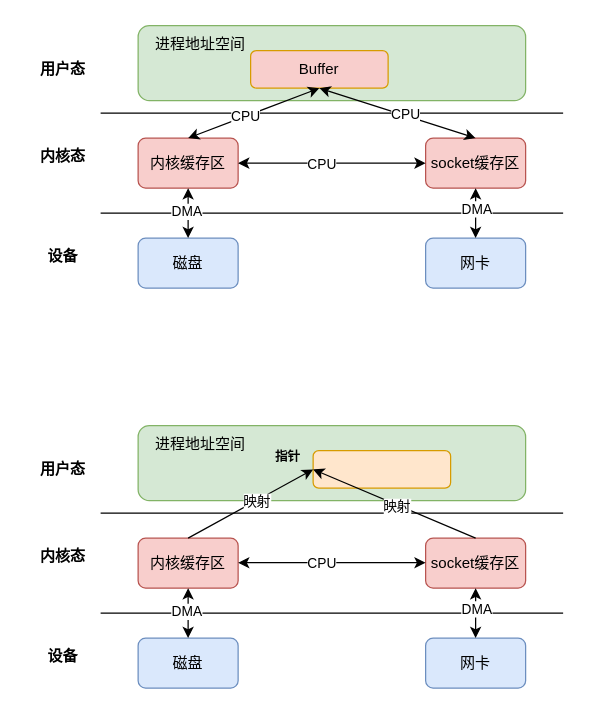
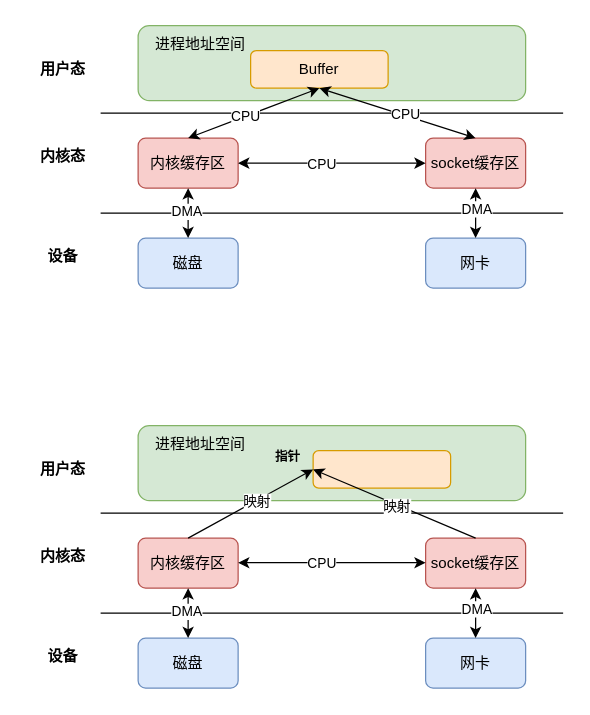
node "Buffer": fillcolor #f8cecc -> #ffe6cc
